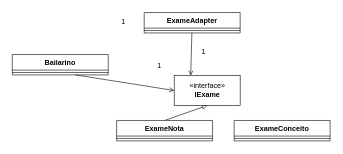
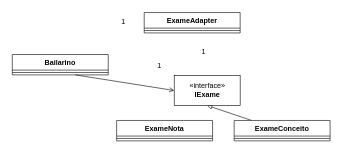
edge "ExameAdapter" -> "«interface» IExame": removed
edge "ExameNota" -> "«interface» IExame": removed
edge "ExameConceito" -> "«interface» IExame": added
